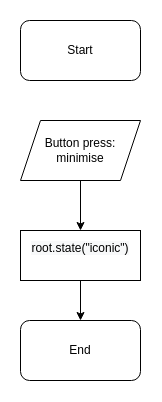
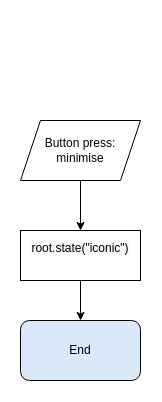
node "Start": removed
node "End": fillcolor #ffffff -> #dae8fc
